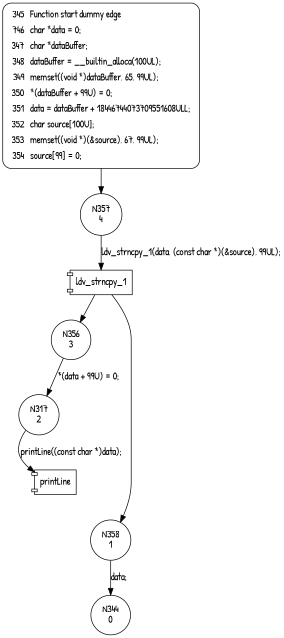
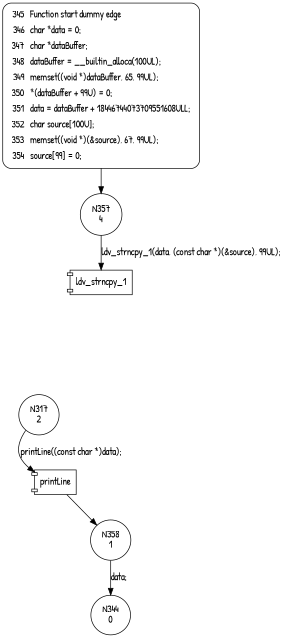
node "345": text "746" -> "346"
node "N356 3": removed
edge "ldv_strncpy_1" -> "N358 1": now "printLine" -> "N358 1"
